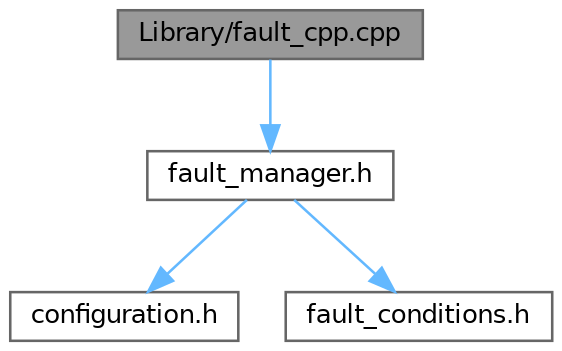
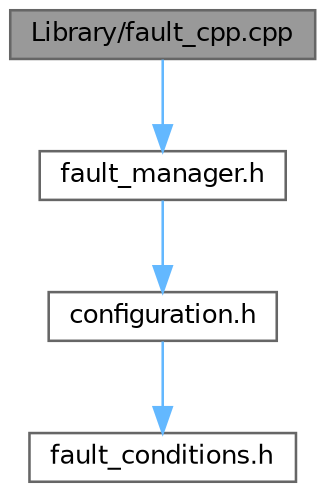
edge "fault_manager.h" -> "fault_conditions.h": now "configuration.h" -> "fault_conditions.h"
